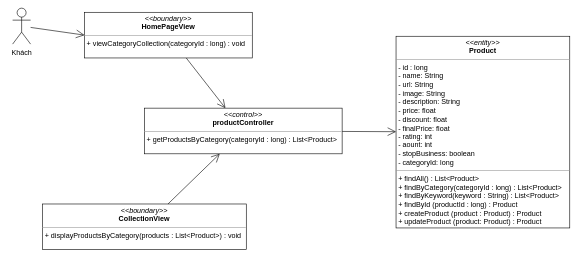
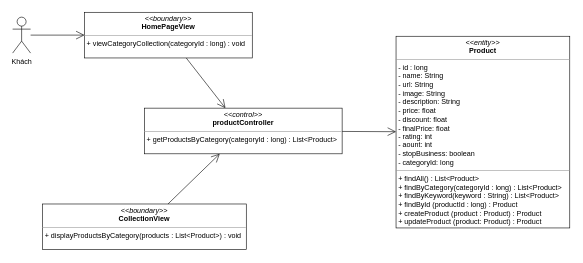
node "Khách": moved (21, 26) -> (21, 35)
